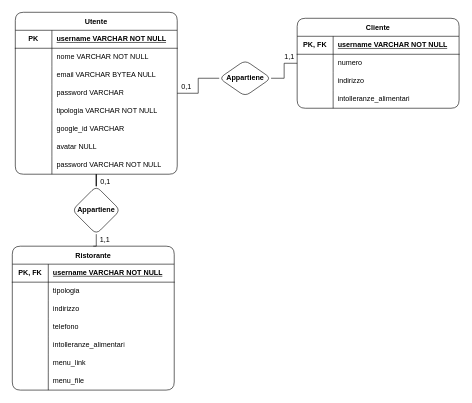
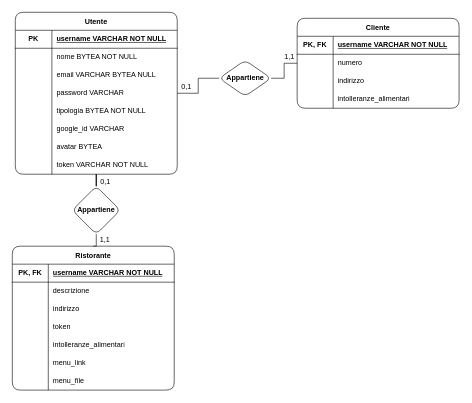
node "nome VARCHAR NOT NULL": label "nome VARCHAR NOT NULL" -> "nome BYTEA NOT NULL"
node "tipologia VARCHAR NOT NULL": label "tipologia VARCHAR NOT NULL" -> "tipologia BYTEA NOT NULL"
node "avatar NULL": label "avatar NULL" -> "avatar BYTEA"
node "password VARCHAR NOT NULL": label "password VARCHAR NOT NULL" -> "token VARCHAR NOT NULL"
node "tipologia": label "tipologia" -> "descrizione"
node "telefono": label "telefono" -> "token"
